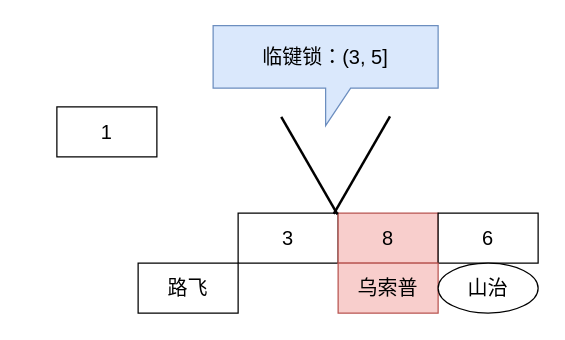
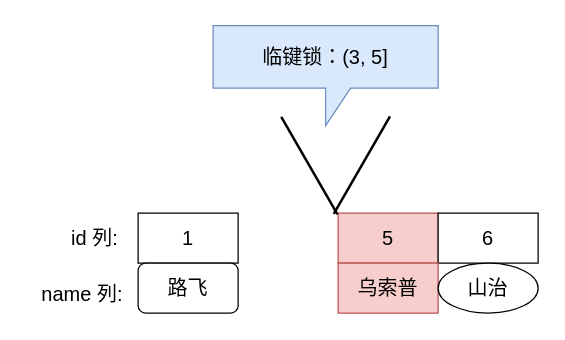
node "1": moved (107, 132) -> (188, 238)
node "id 列:": added
node "3": removed
node "8": label "8" -> "5"
node "路飞": shape rectangle -> rounded rectangle
node "name 列:": added
